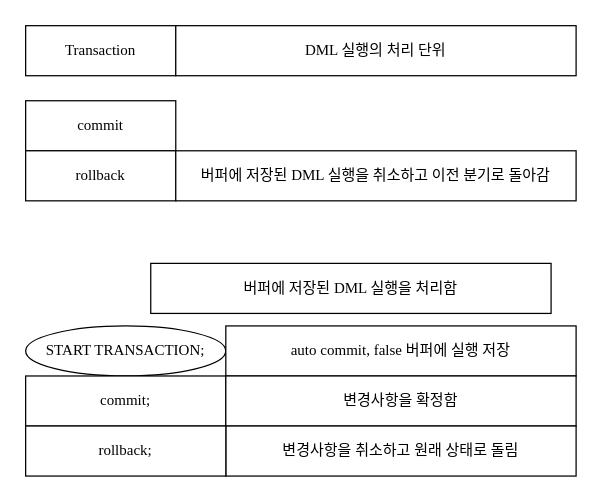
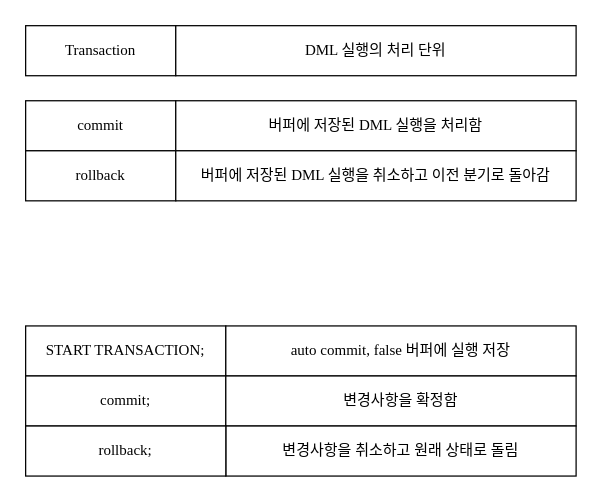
node "버퍼에 저장된 DML 실행을 처리함": moved (351, 288) -> (376, 126)
node "START TRANSACTION;": shape ellipse -> rectangle
